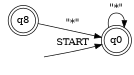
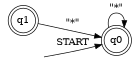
node "q8": label "q8" -> "q1"
